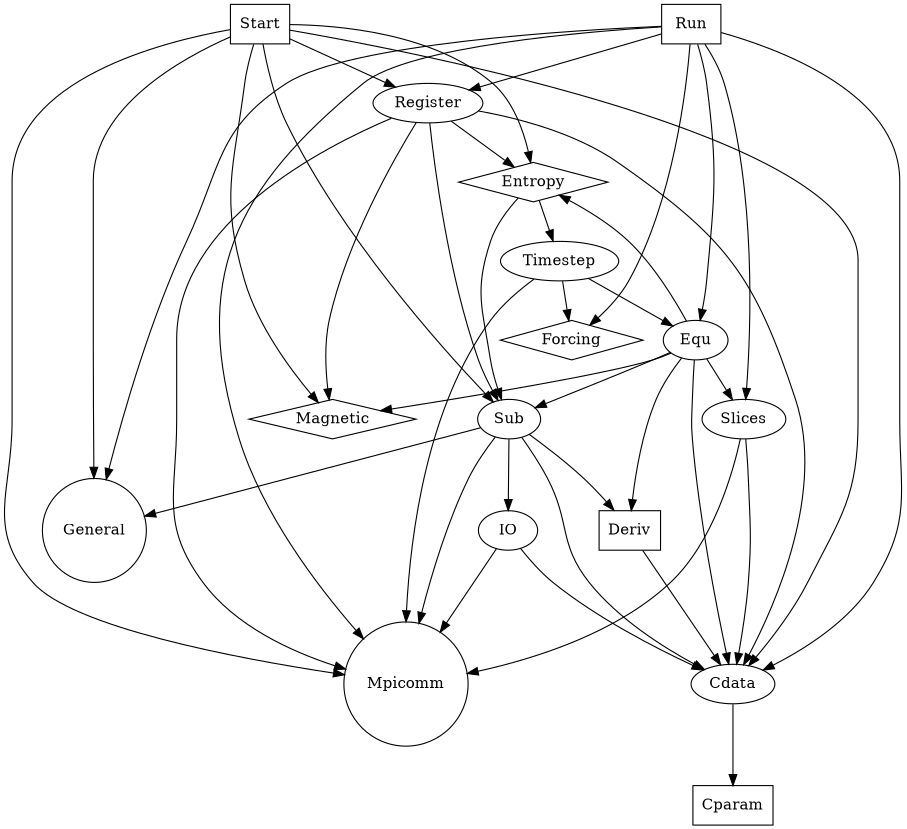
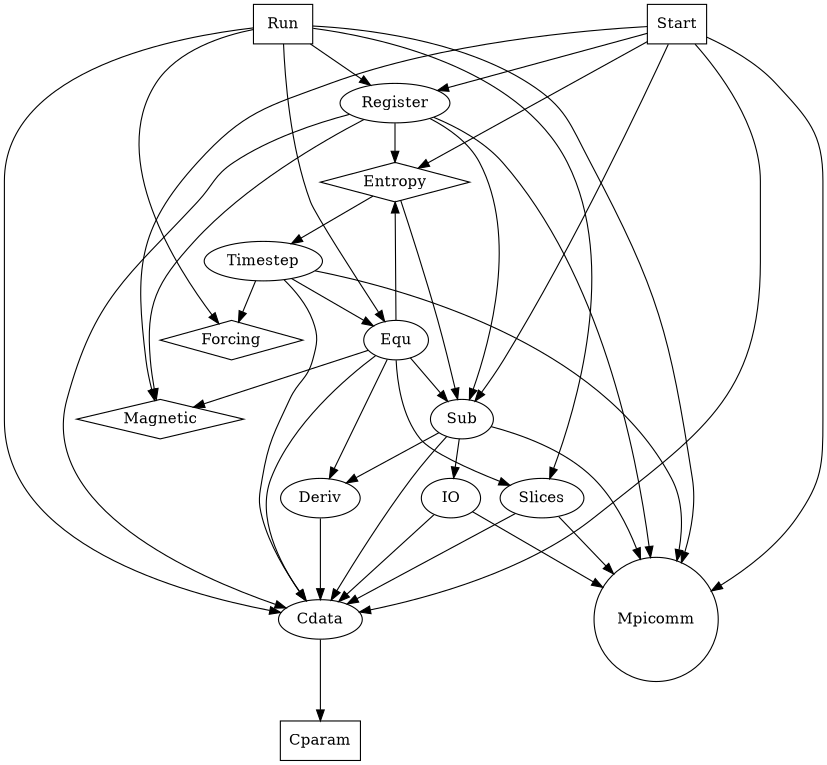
edge "Timestep" -> "Cdata": added
node "General": removed
node "Deriv": shape box -> ellipse
